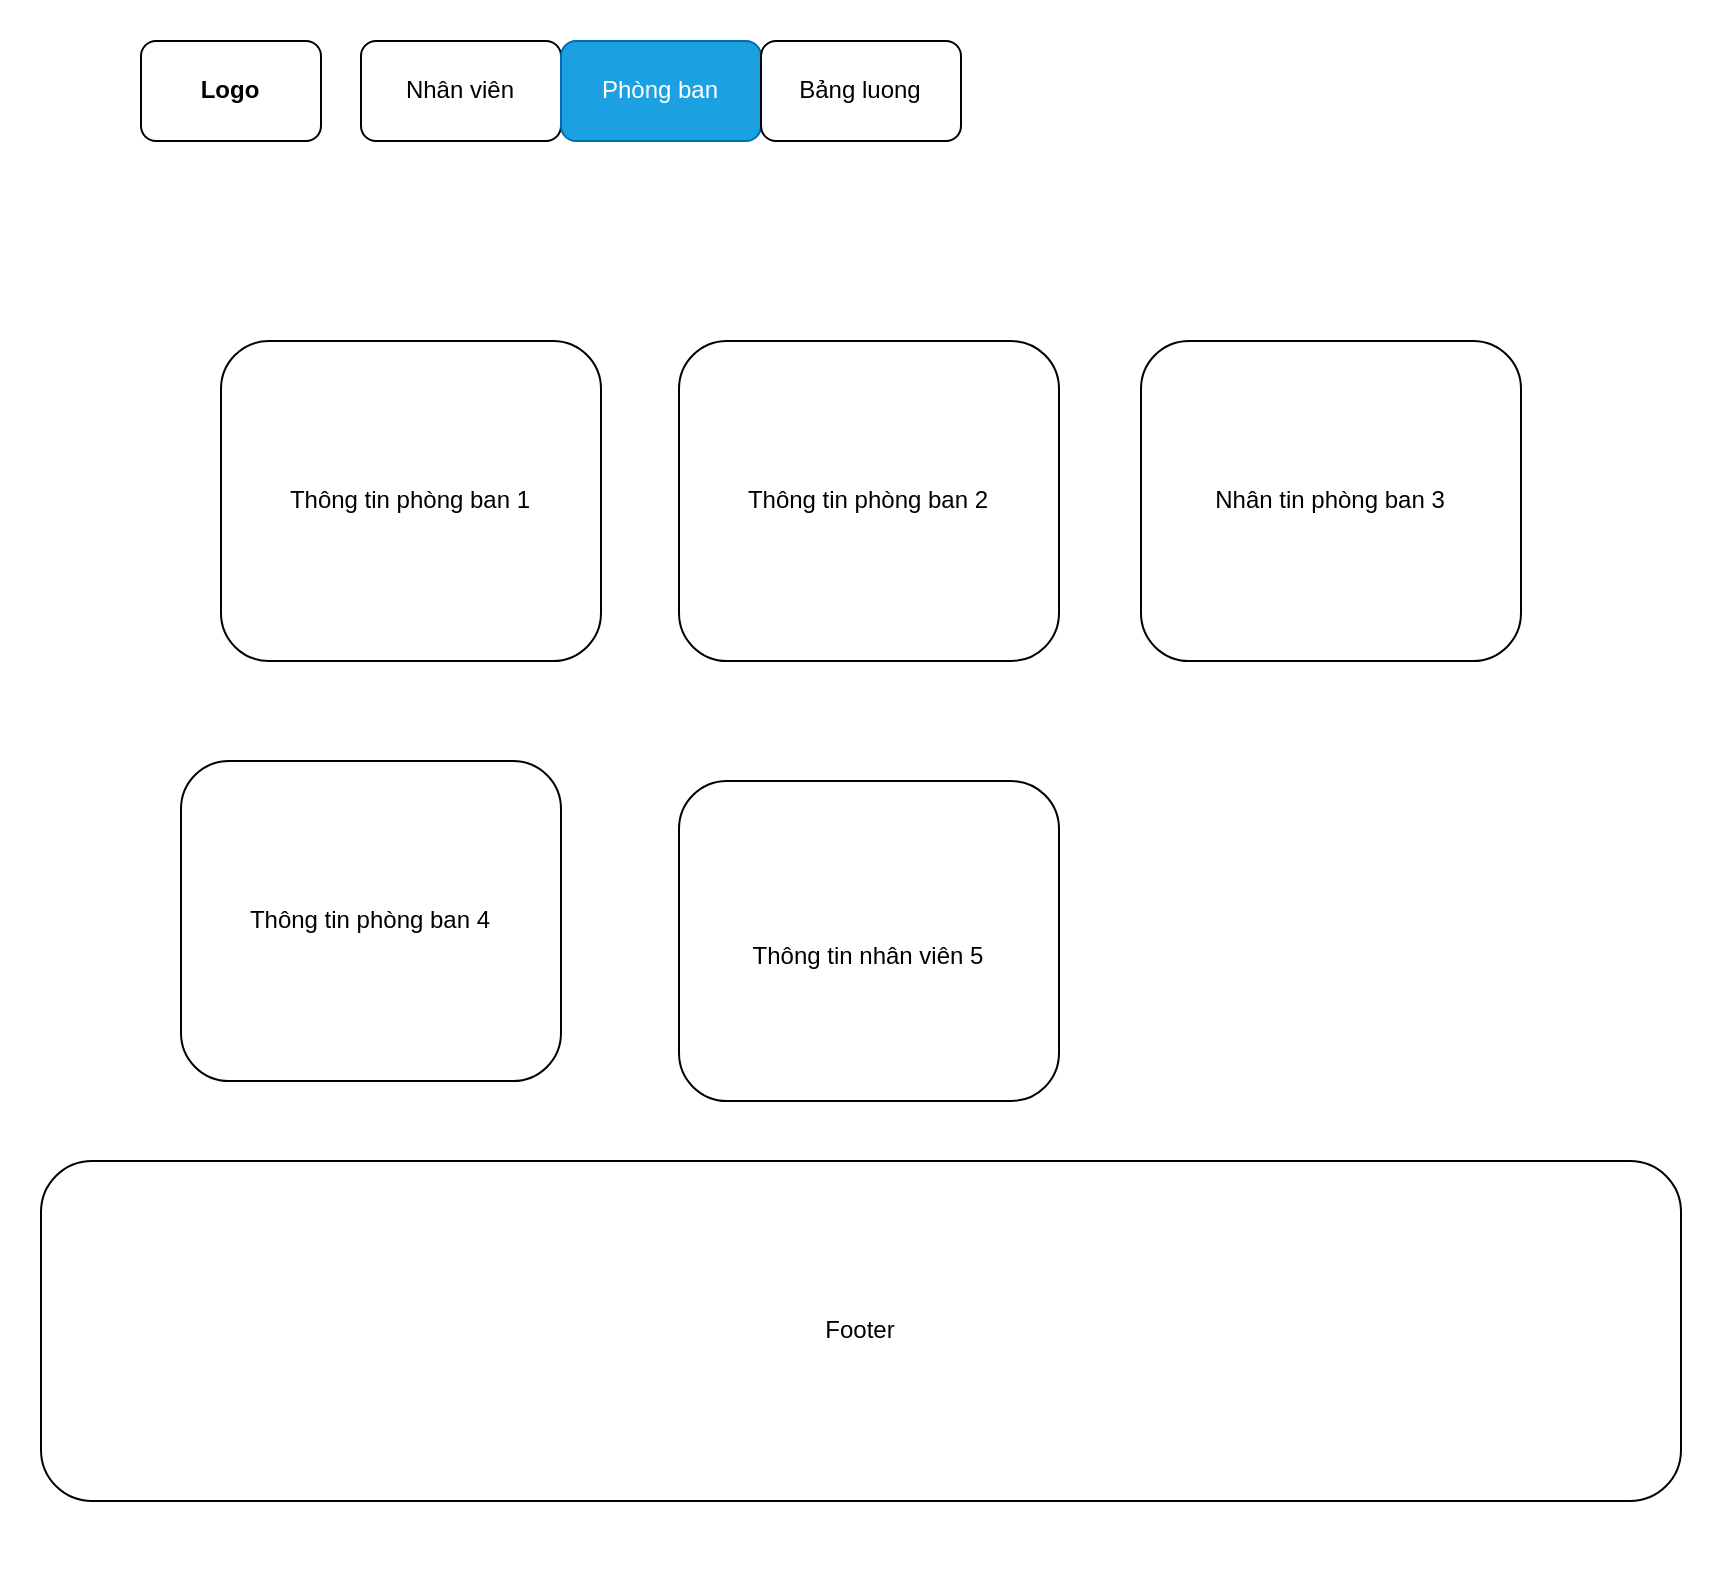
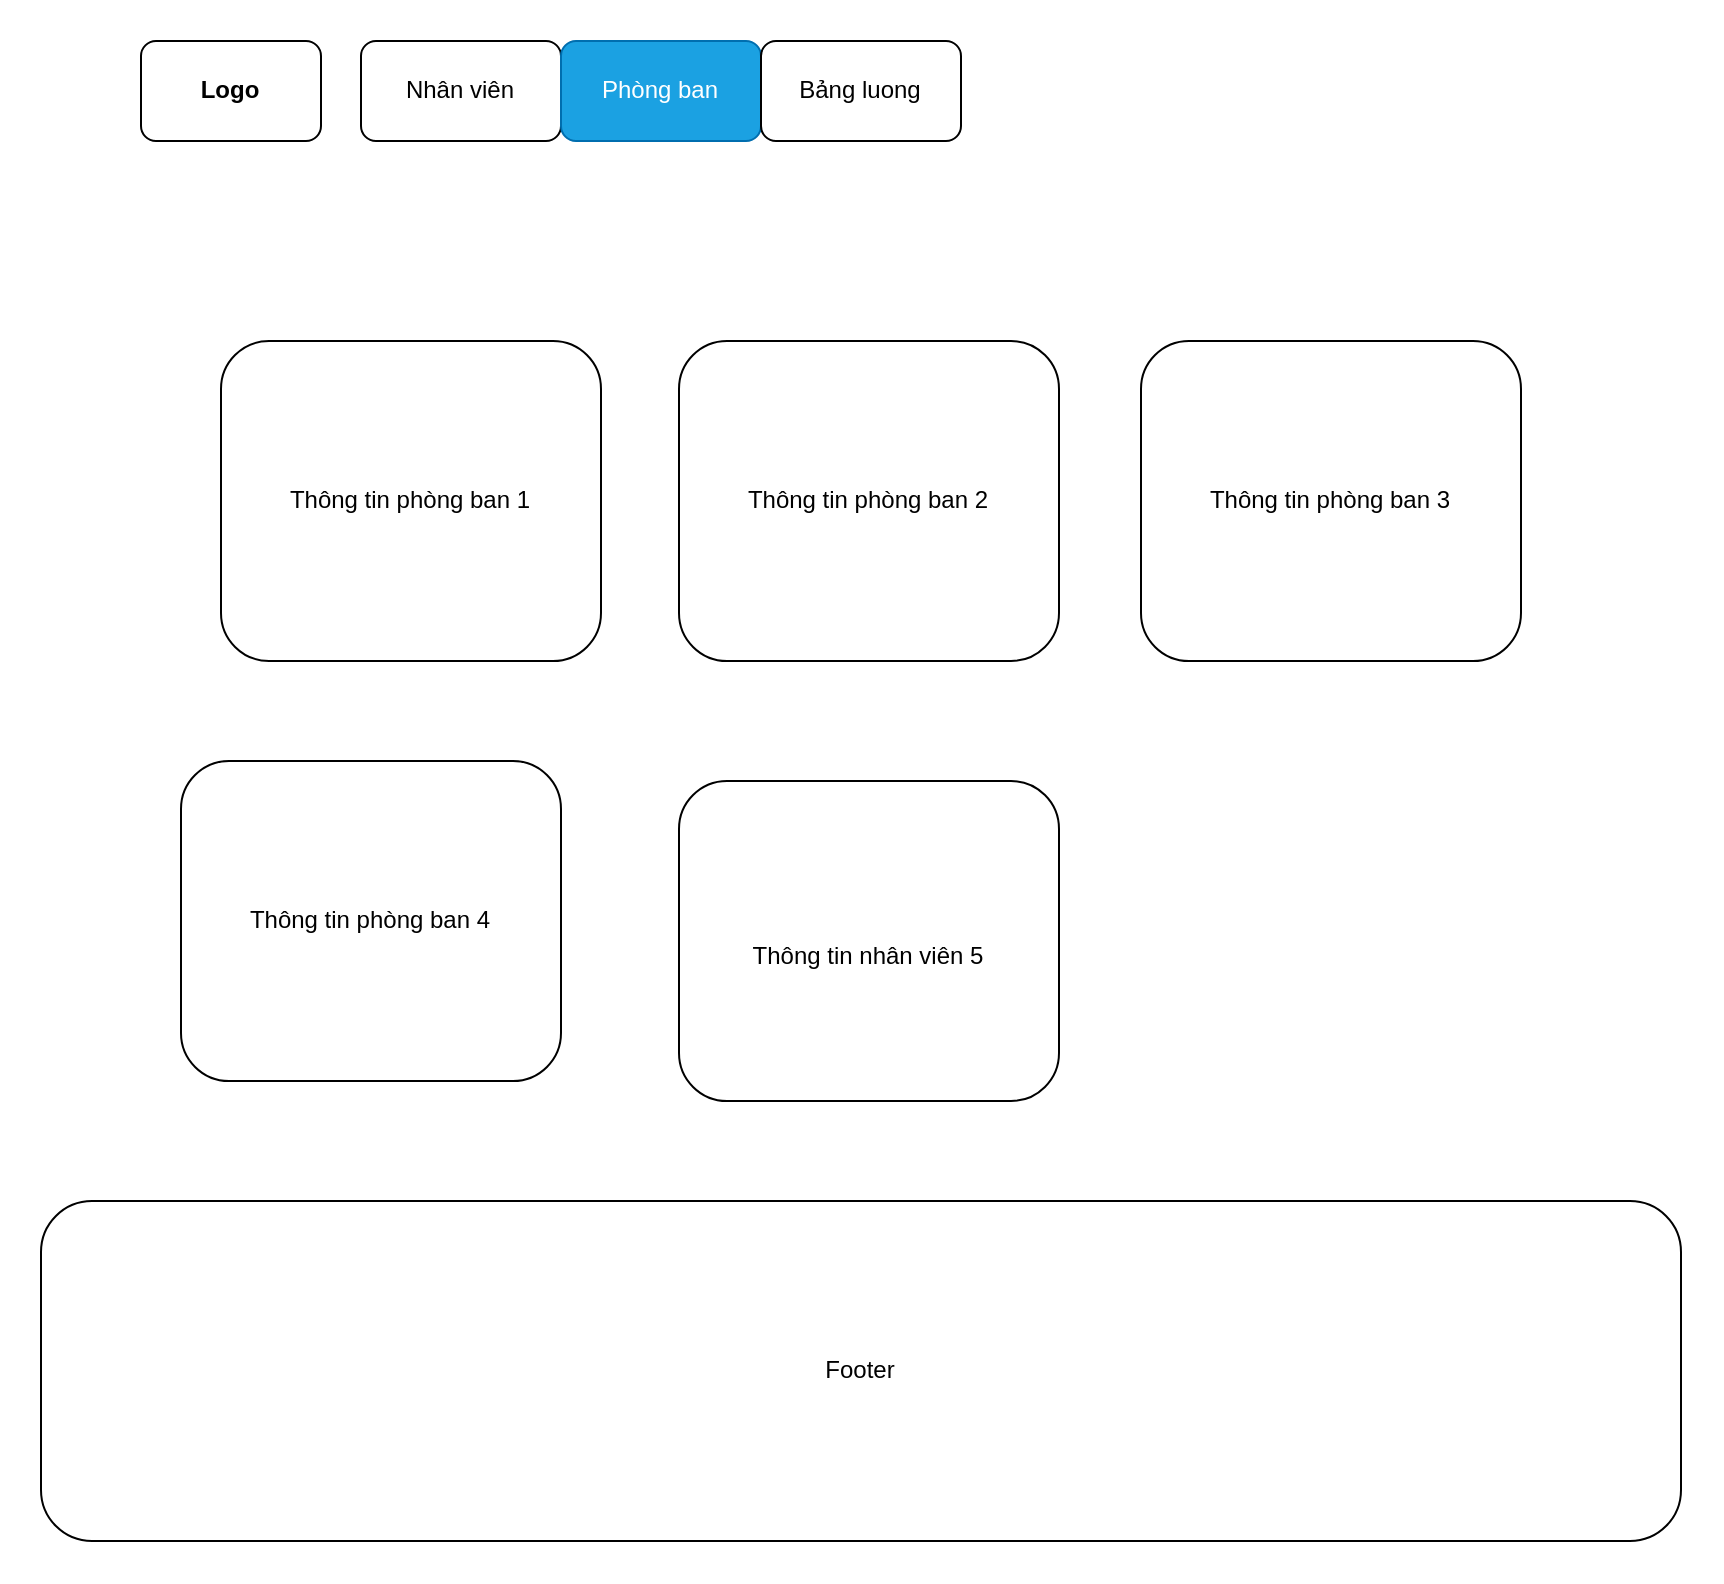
node "Nhân tin phòng ban 3": label "Nhân tin phòng ban 3" -> "Thông tin phòng ban 3"
node "Footer": moved (861, 1331) -> (861, 1371)
